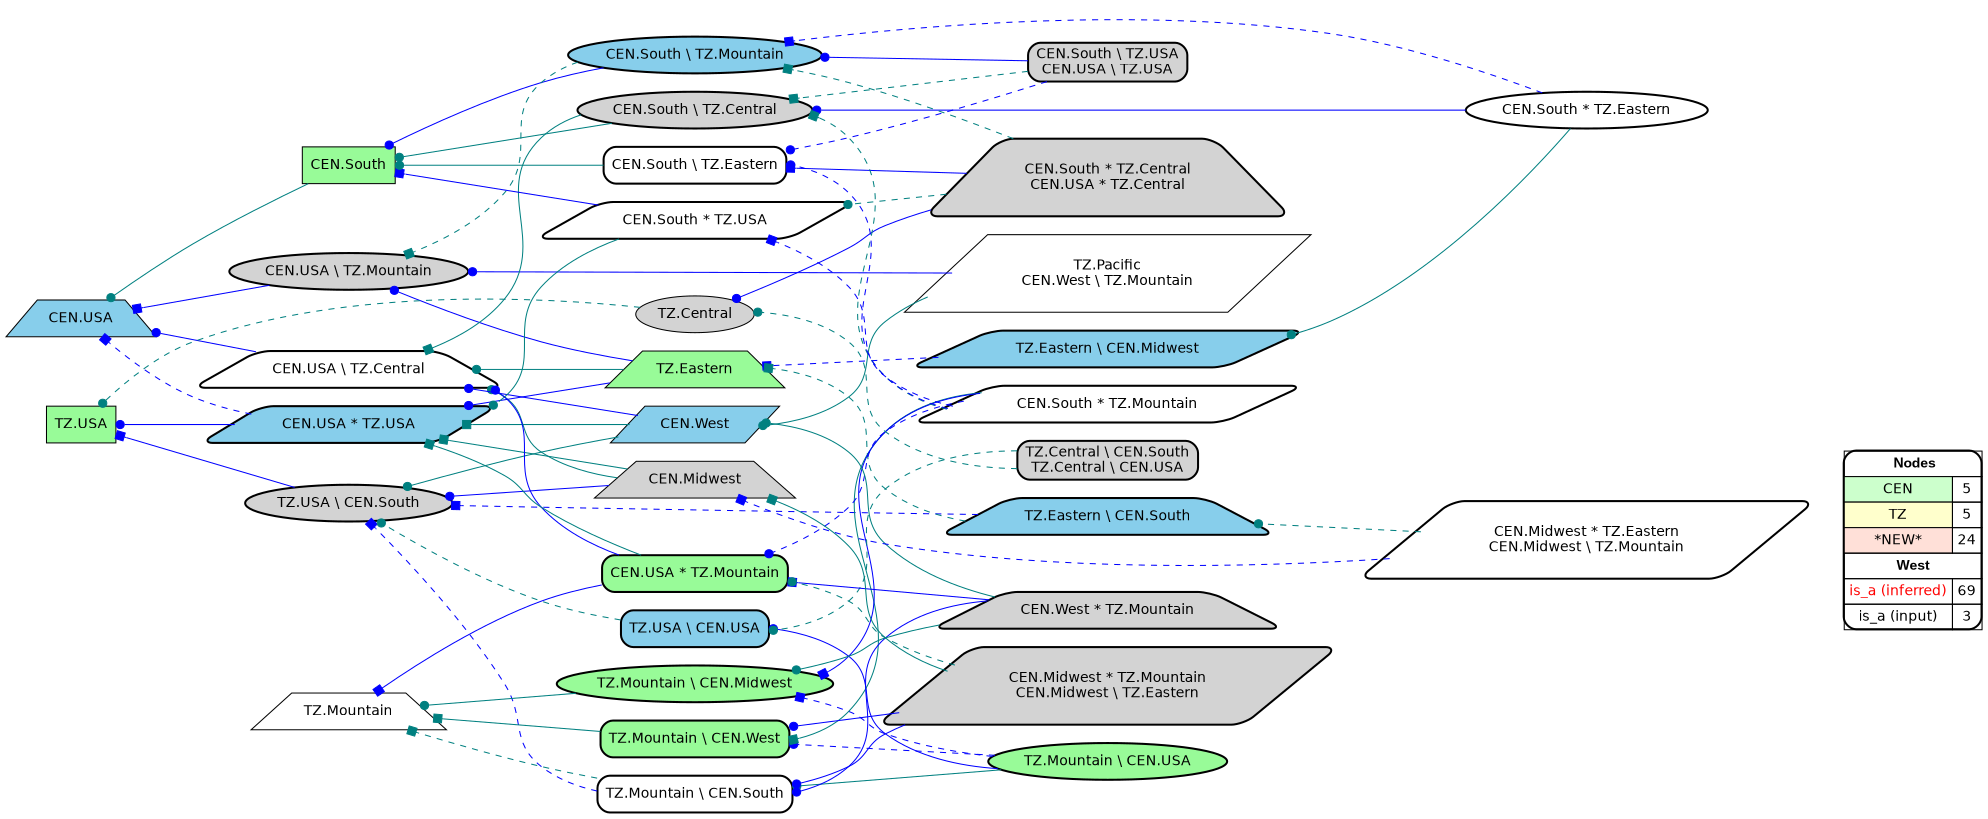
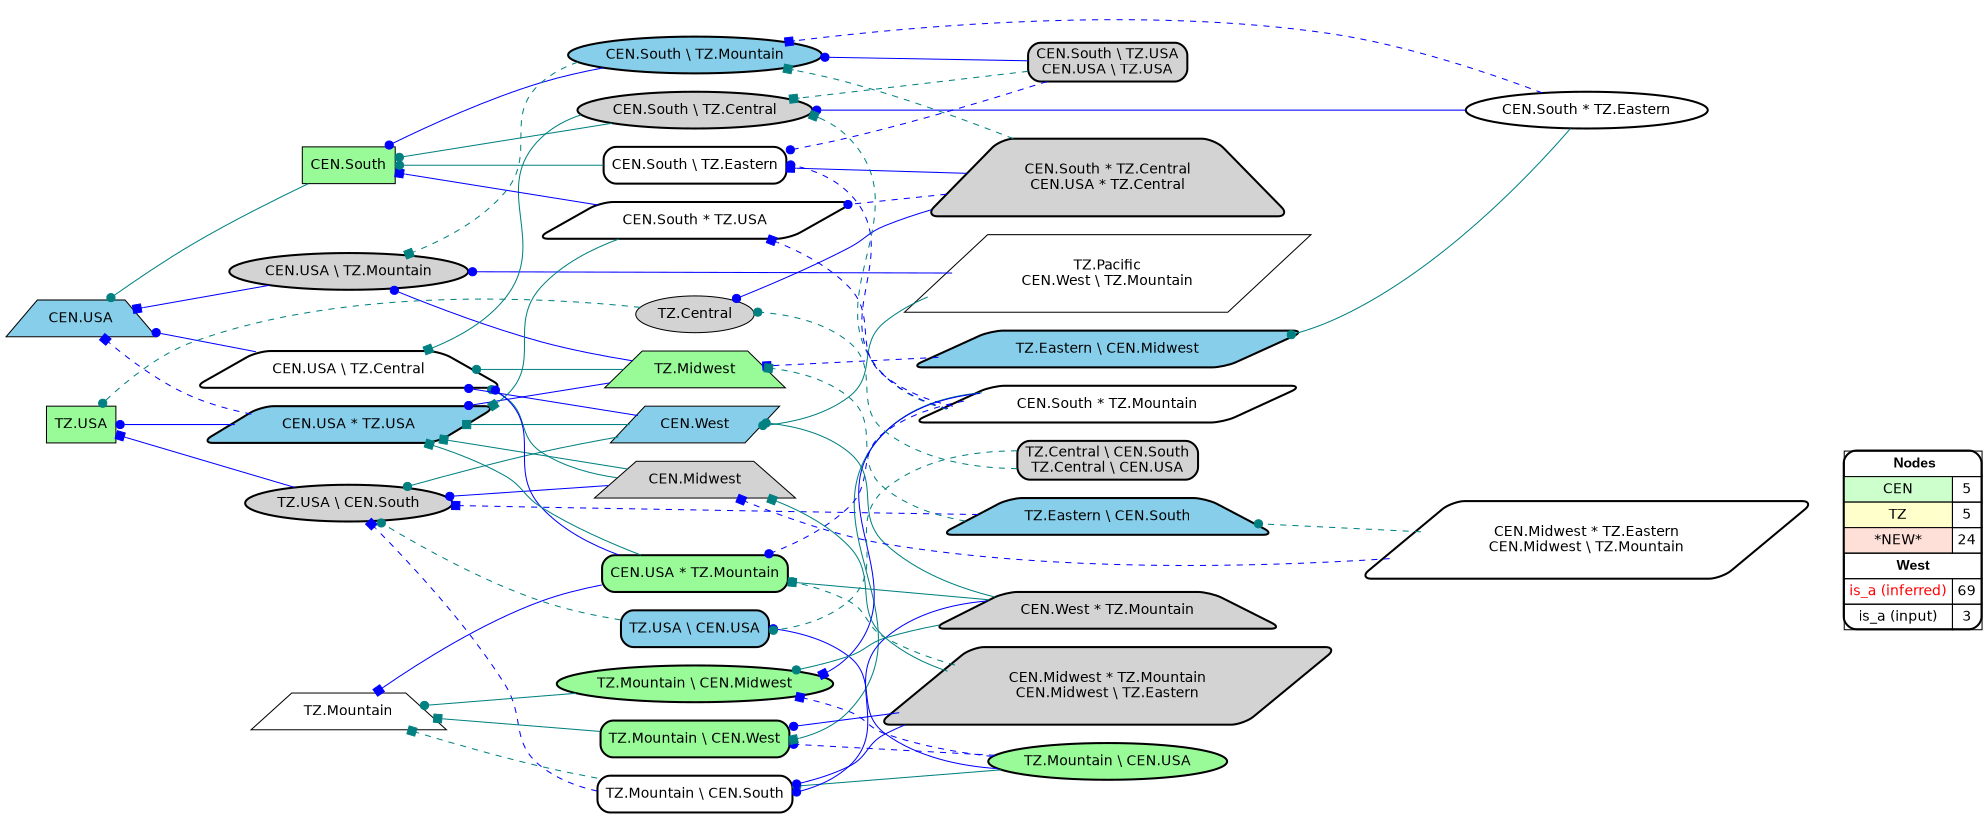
edge "CEN.South * TZ.Central CEN.USA * TZ.Central" -> "CEN.South * TZ.USA": color teal -> blue
edge "CEN.South * TZ.USA" -> "CEN.USA * TZ.USA": arrowhead dot -> box
node "TZ.Eastern": label "TZ.Eastern" -> "TZ.Midwest"
edge "CEN.West * TZ.Mountain" -> "CEN.USA * TZ.Mountain": color blue -> teal
